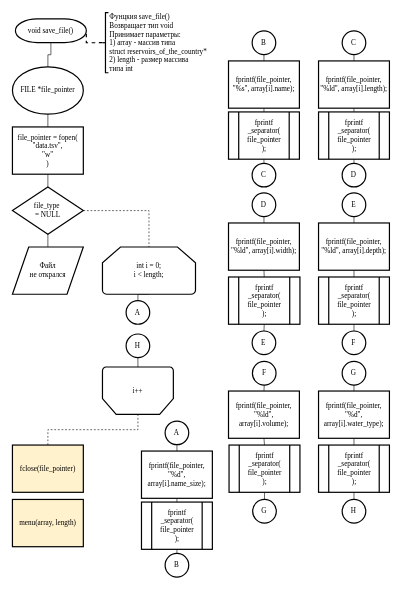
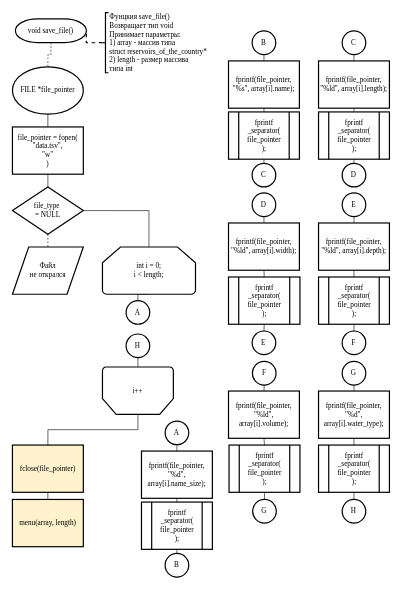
edge "void save_file()" -- "FILE *file_pointer": style solid -> dashed
edge "file_type = NULL" -- "int i = 0; i < length;": style dashed -> solid
edge "file_type = NULL" -- "Файл не открался": style solid -> dashed
edge "i++" -- "fclose(file_pointer)": style dashed -> solid
edge "fclose(file_pointer)" -- "menu(array, length)": added
